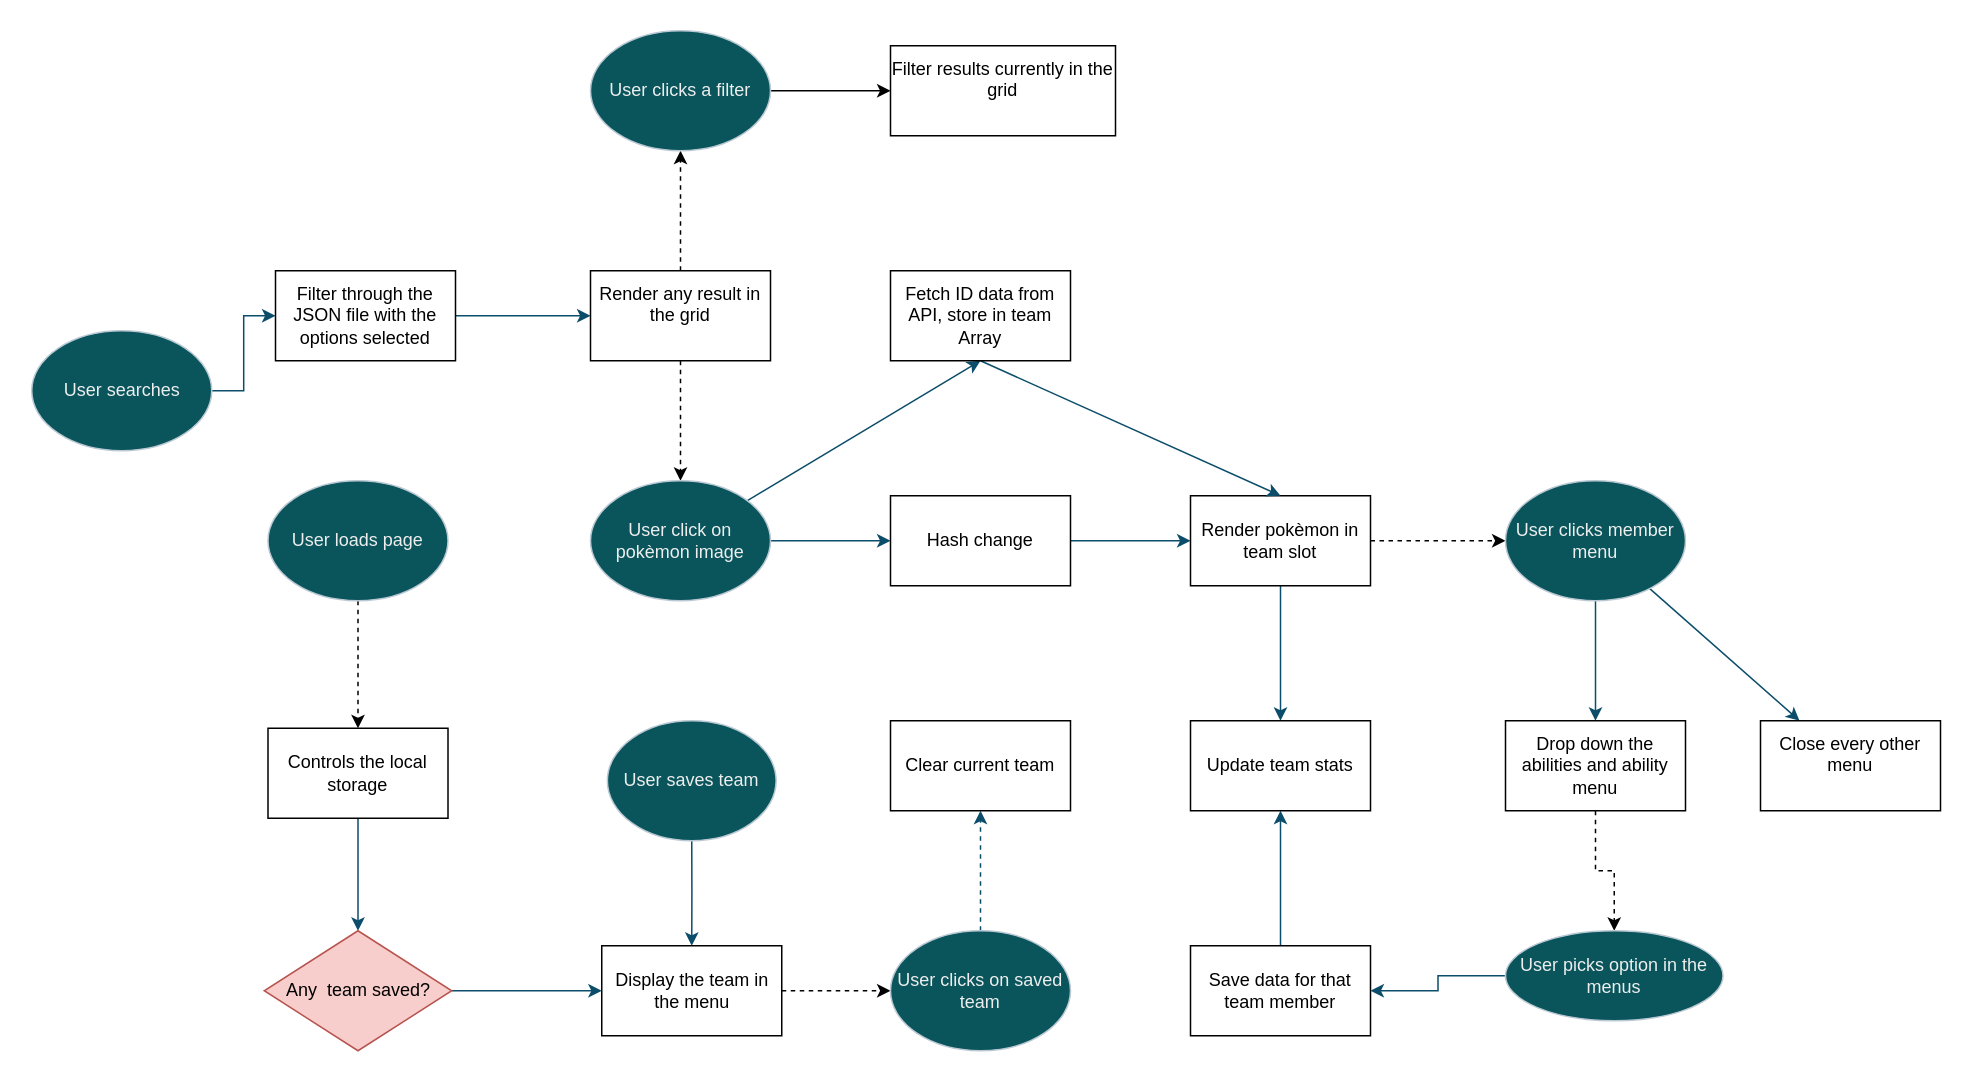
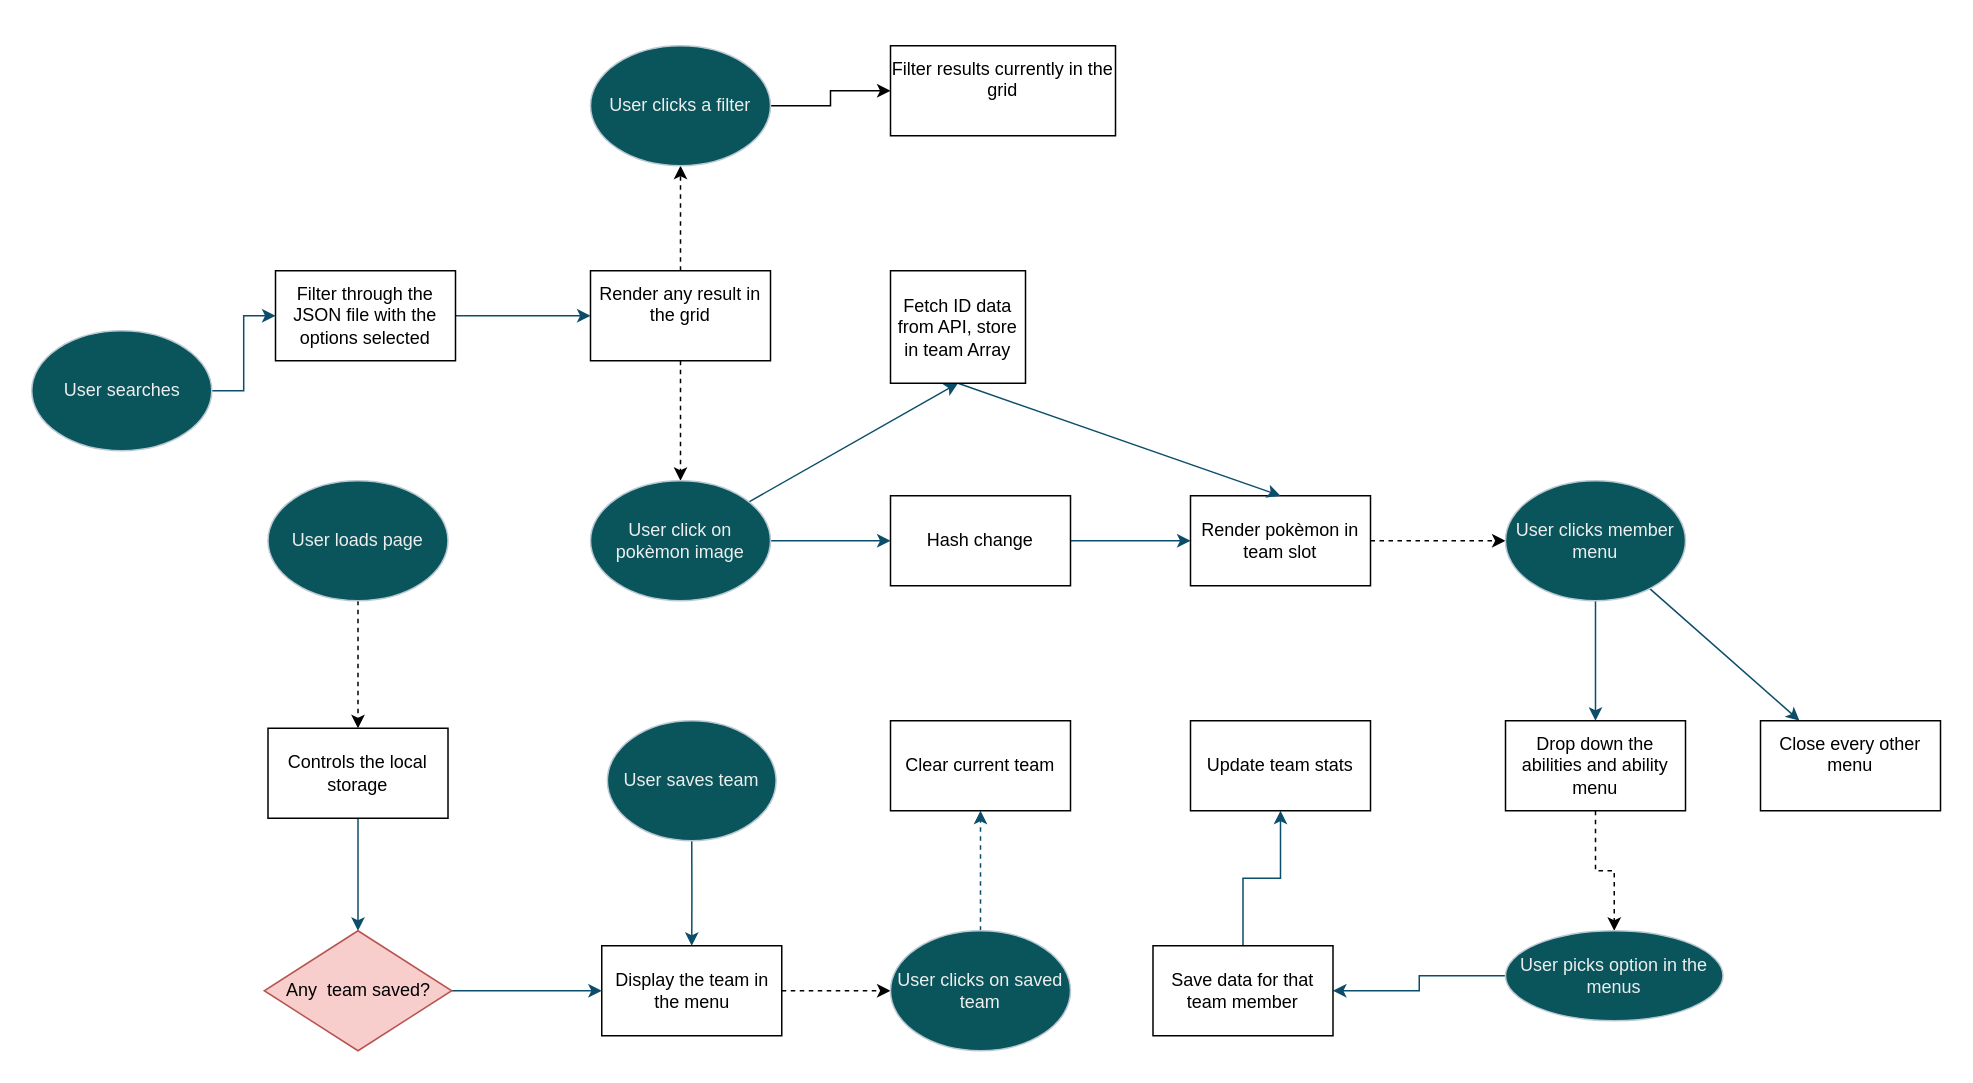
node "User clicks a filter": moved (680, 91) -> (680, 106)
node "Fetch ID data from API, store in team Array": size 180x90 -> 135x113
edge "Render pokèmon in team slot" -> "Update team stats": removed
node "Save data for that team member": moved (1280, 991) -> (1243, 991)
